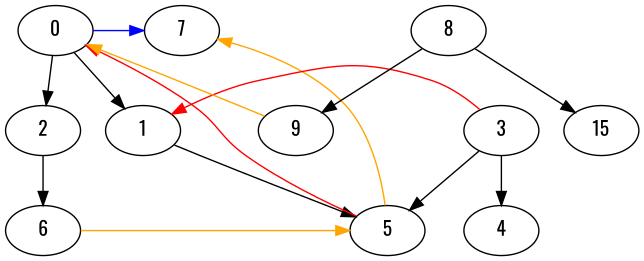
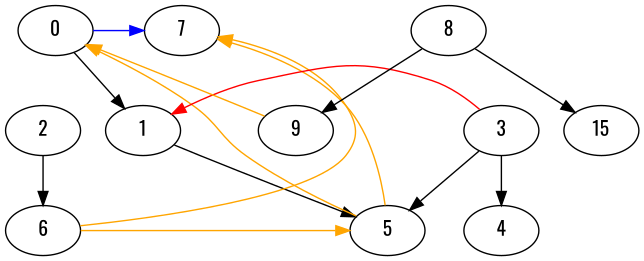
edge "0" -> "2": removed
edge "5" -> "0": color red -> orange
edge "6" -> "7": added
